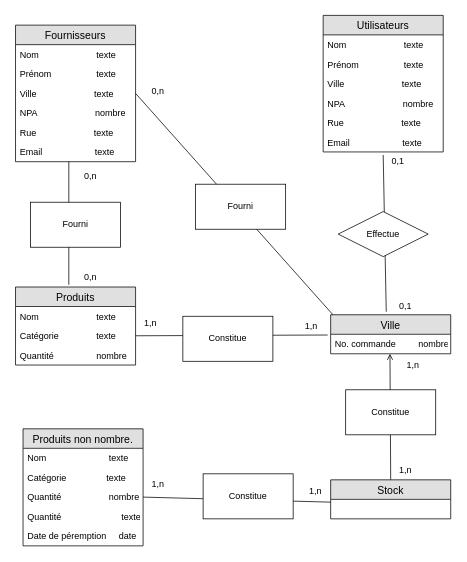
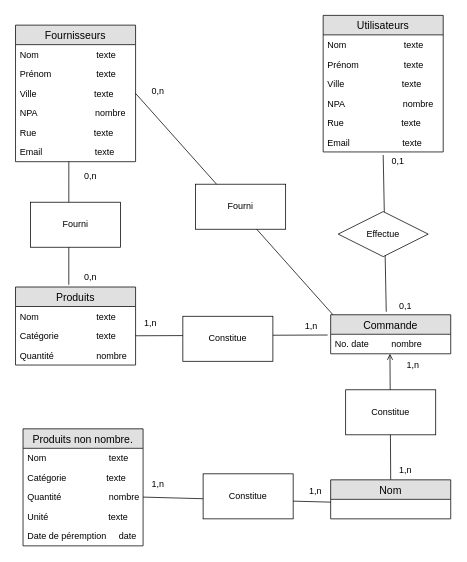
node "Ville": label "Ville" -> "Commande"
node "No. commande nombre": label "No. commande nombre" -> "No. date nombre"
node "Stock": label "Stock" -> "Nom"
node "Quantité texte": label "Quantité texte" -> "Unité texte"
